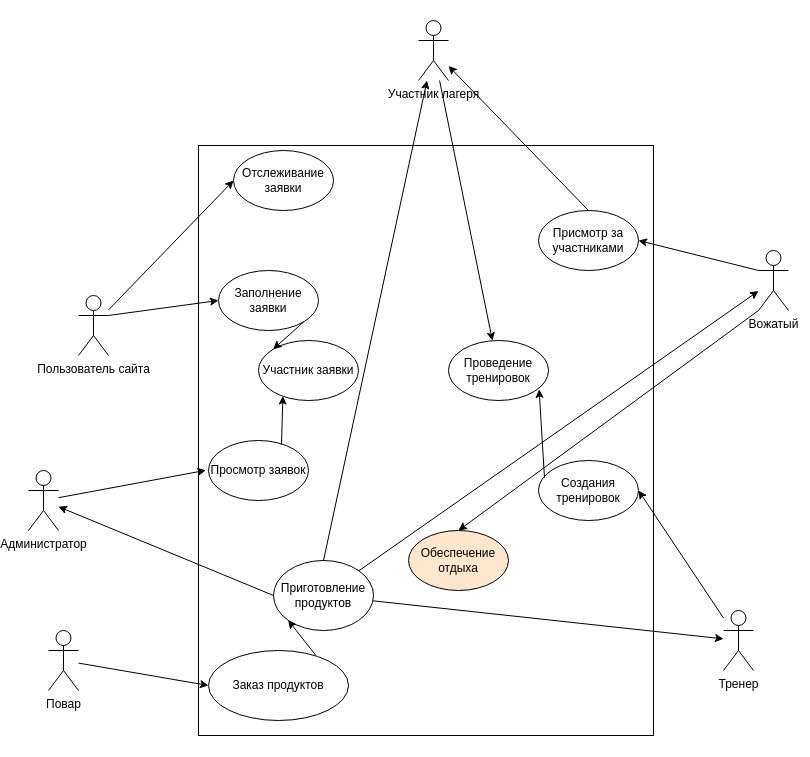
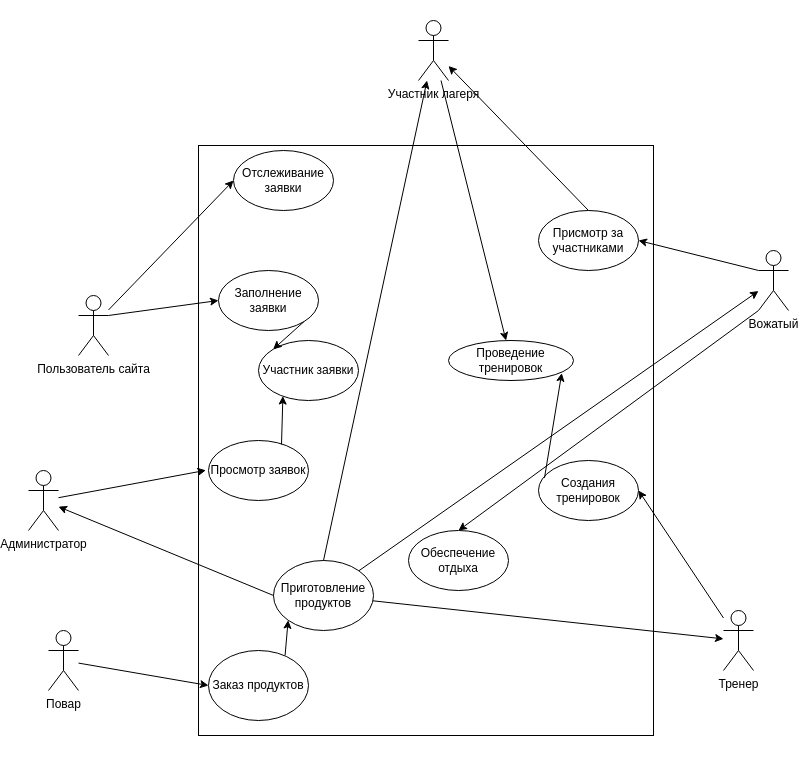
node "Проведение тренировок": size 100x60 -> 125x40
node "Обеспечение отдыха": fillcolor #ffe6cc -> #ffffff
node "Заказ продуктов": size 140x70 -> 100x70
